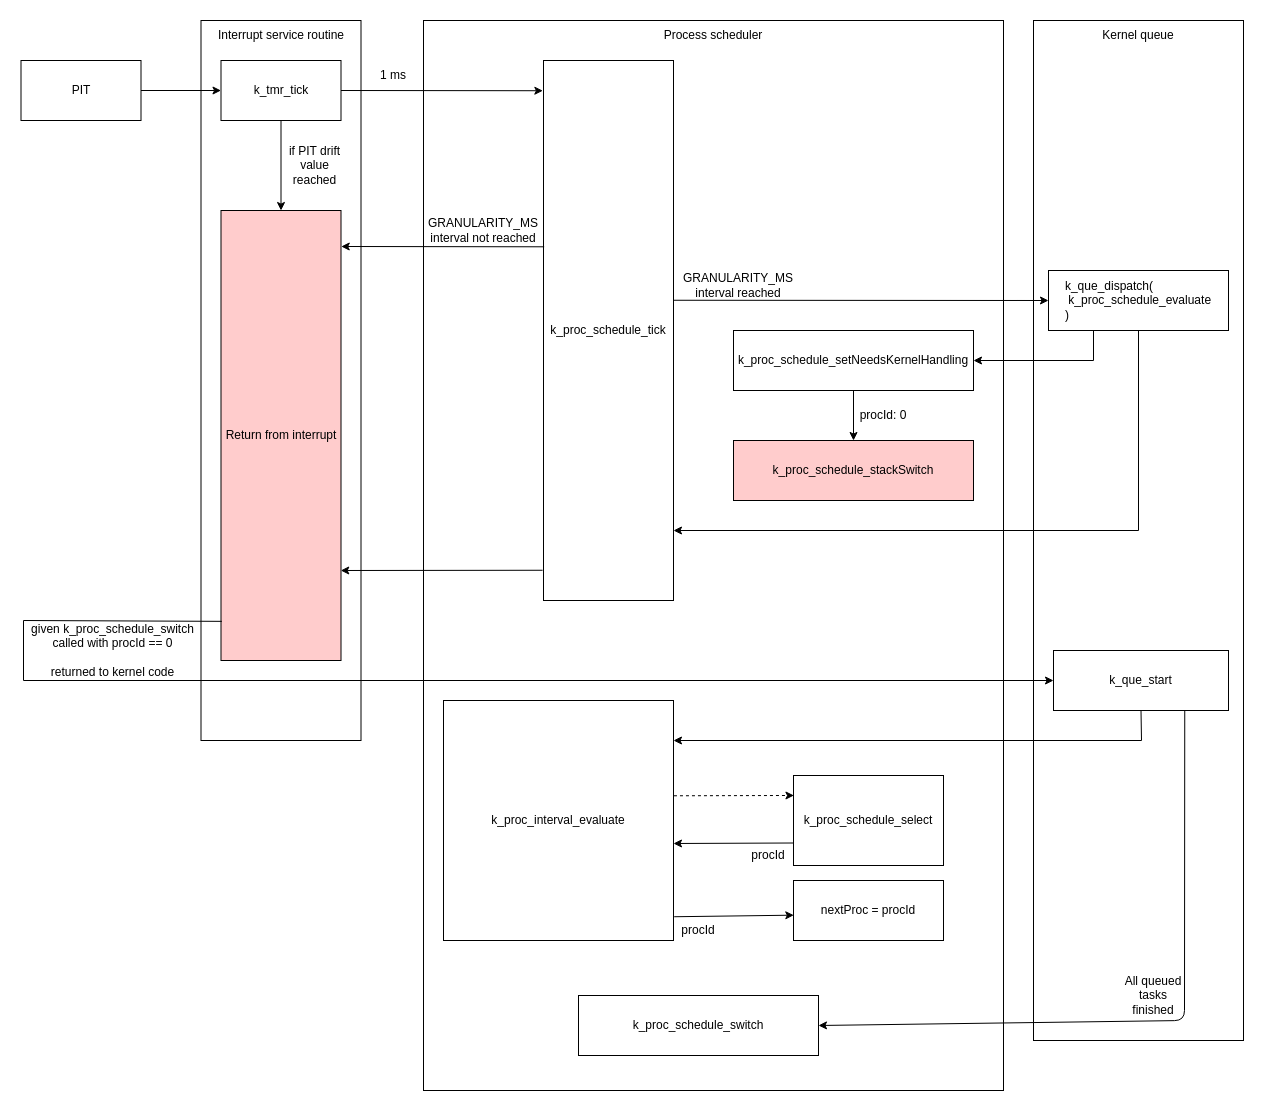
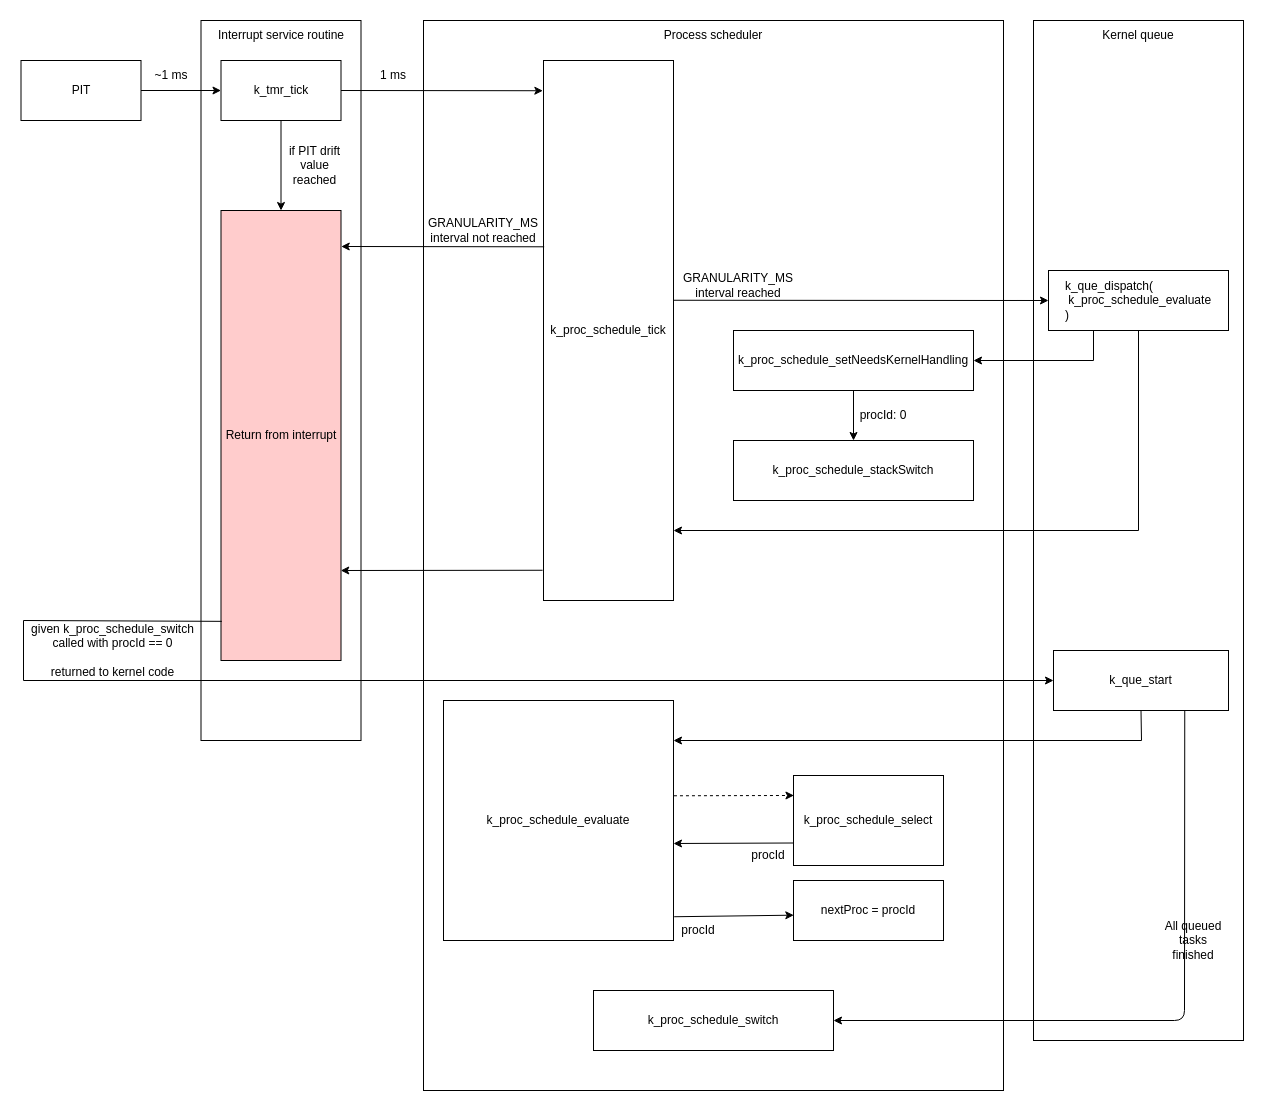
node "~1 ms": added
node "k_proc_schedule_stackSwitch": fillcolor #ffcccc -> #ffffff
node "k_proc_interval_evaluate": label "k_proc_interval_evaluate" -> "k_proc_schedule_evaluate"
node "All queued tasks finished": moved (1154, 996) -> (1194, 941)
node "k_proc_schedule_switch": moved (699, 1026) -> (714, 1021)
